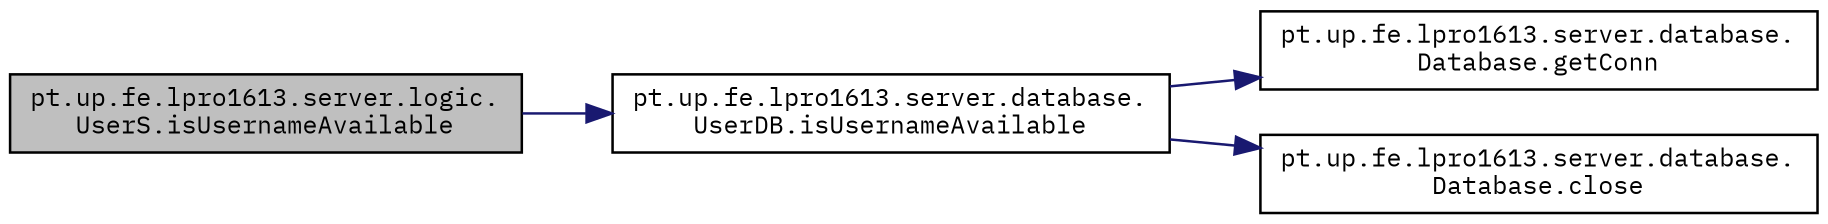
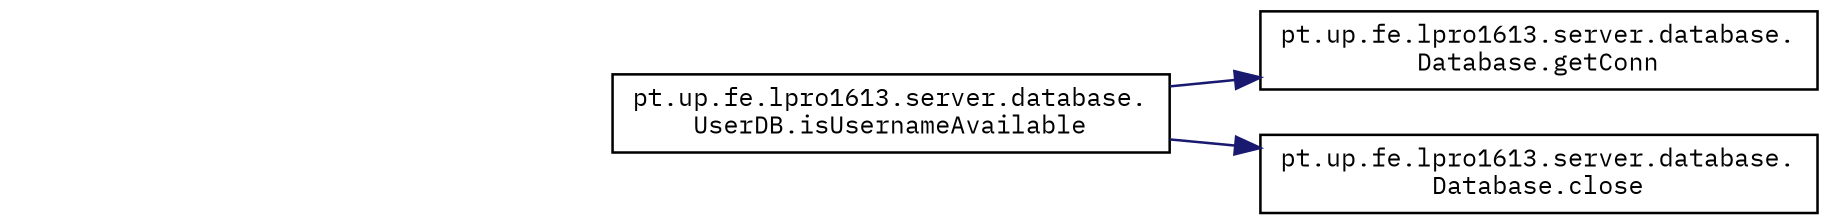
node "pt.up.fe.lpro1613.server.logic. UserS.isUsernameAvailable": removed
